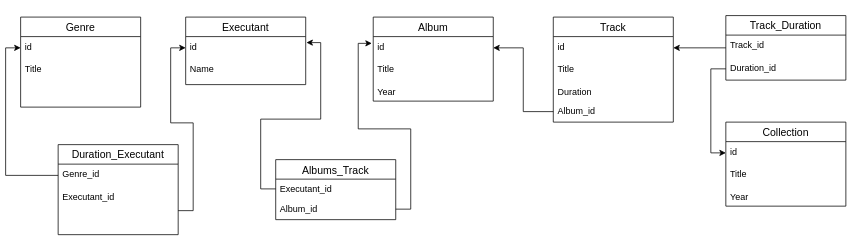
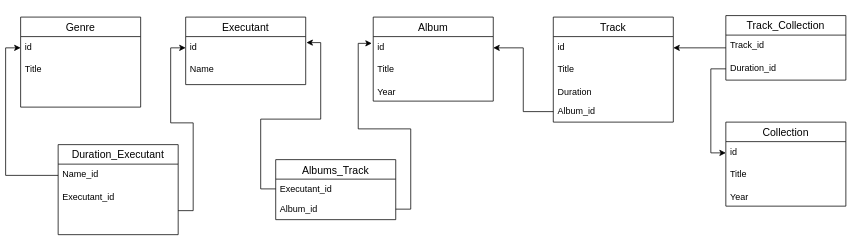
node "Track_Duration": label "Track_Duration" -> "Track_Collection"
node "Genre_id": label "Genre_id" -> "Name_id"
